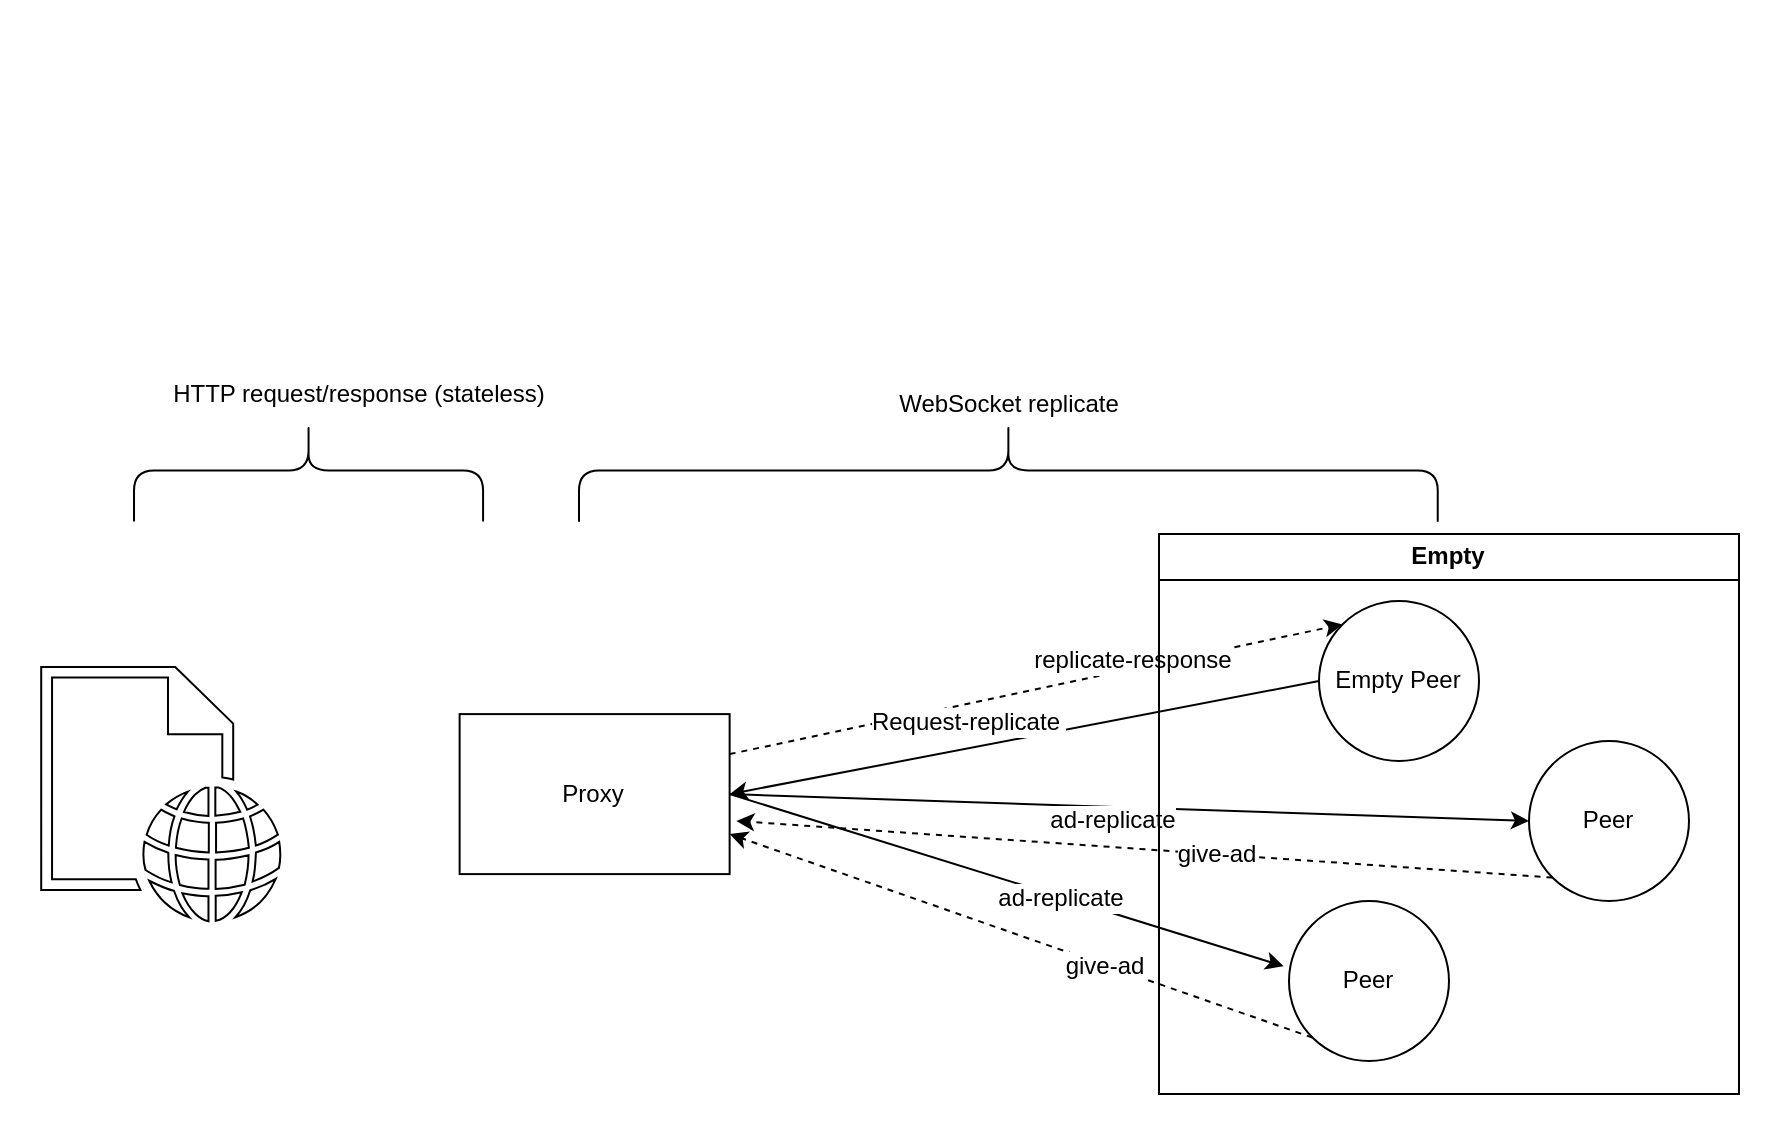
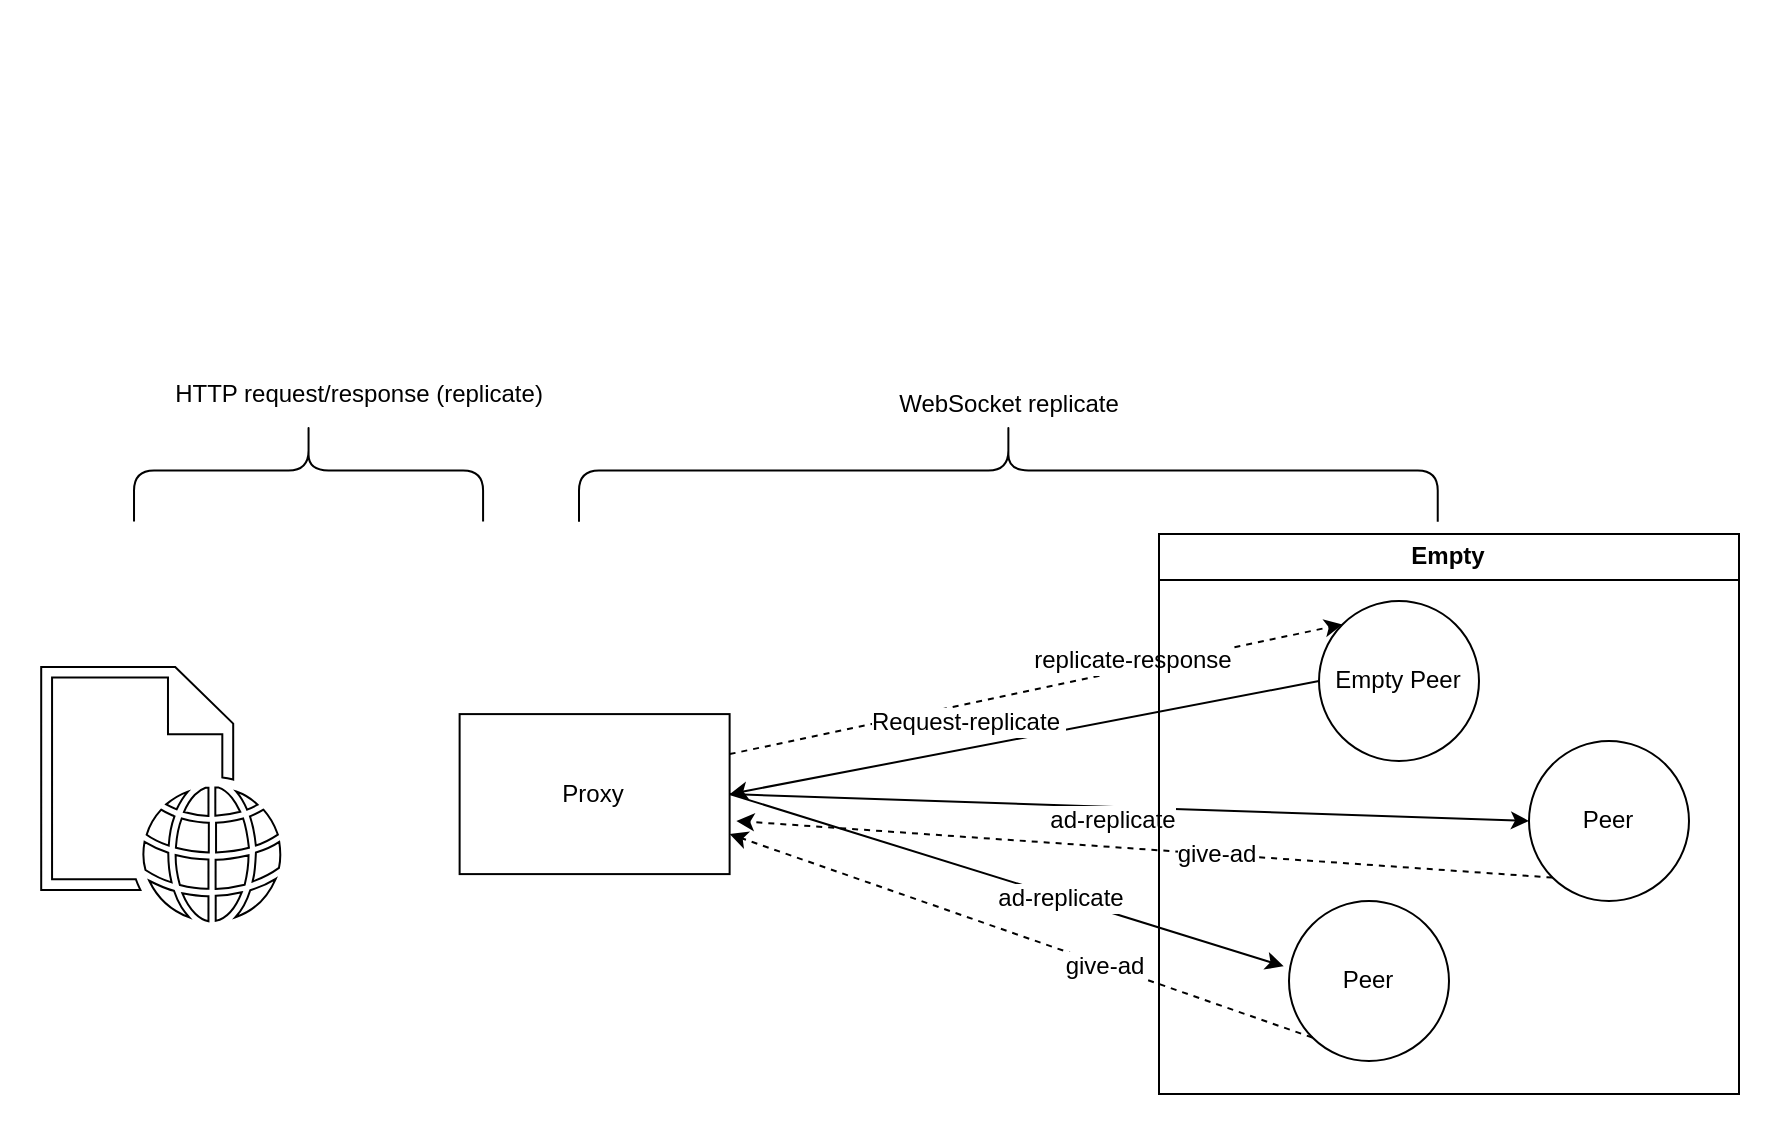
node "HTTP request/response (stateless)": label "HTTP request/response (stateless)" -> "HTTP request/response (replicate)"
